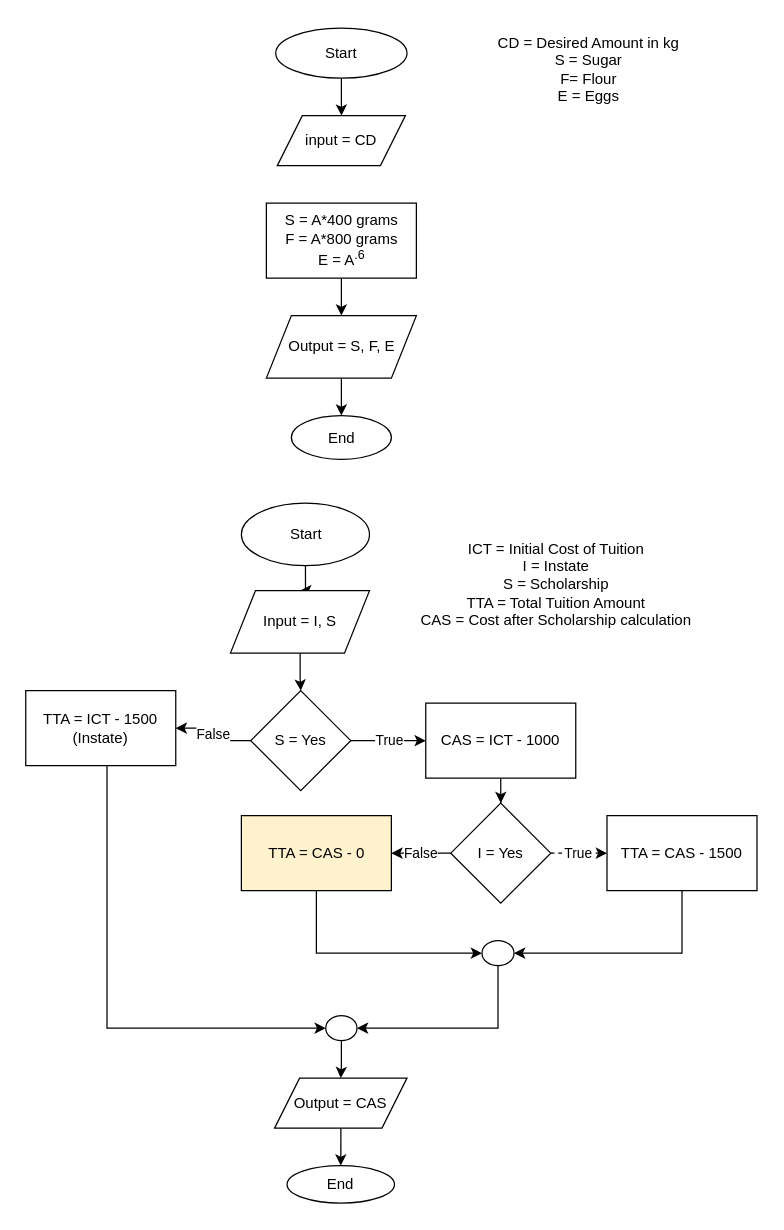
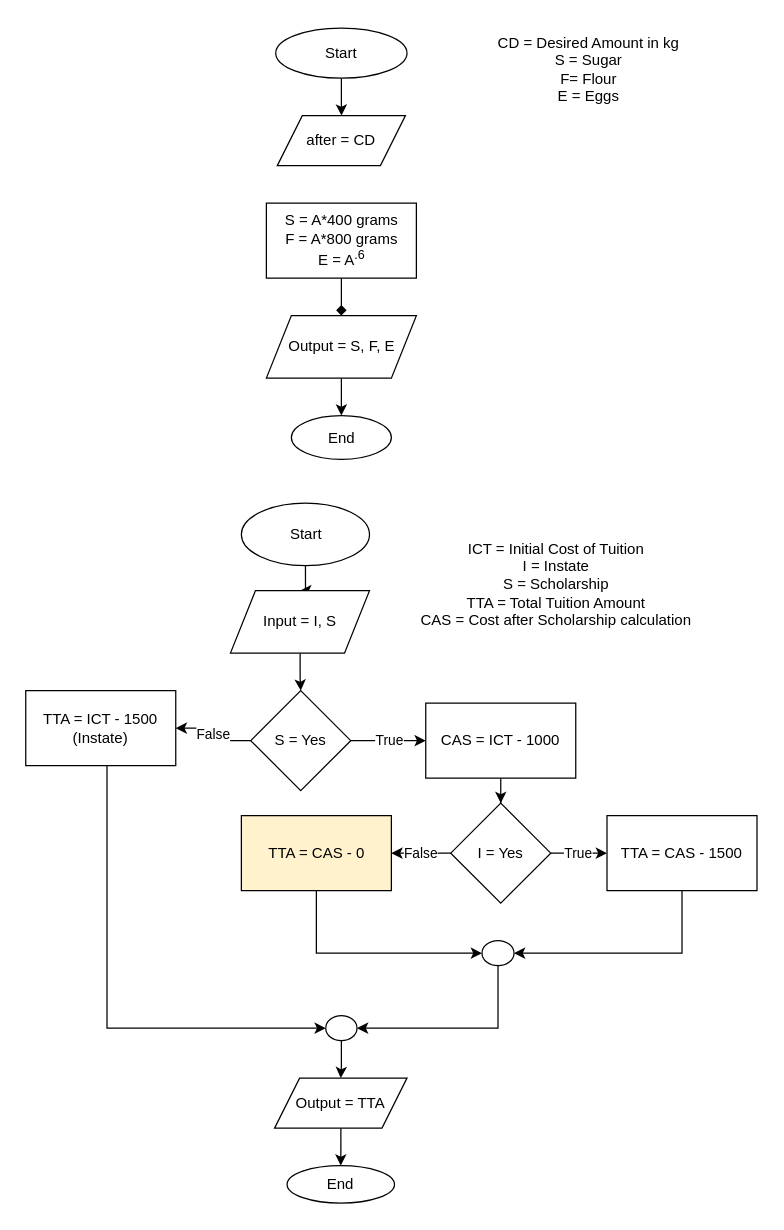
node "input = CD": label "input = CD" -> "after = CD"
edge "S = A*400 grams F = A*800 grams E = A.6" -> "Output = S, F, E": arrowhead classic -> diamond
edge "I = Yes" -> "TTA = CAS - 1500": style dashed -> solid
node "Output = CAS": label "Output = CAS" -> "Output = TTA"
